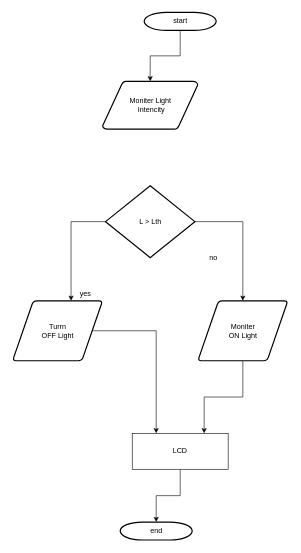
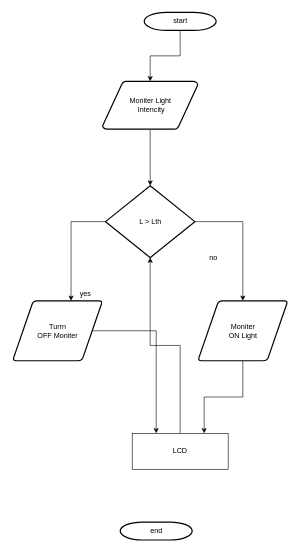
edge "Moniter Light Intencity" -> "L > Lth": added
node "Turrn OFF Light": label "Turrn OFF Light" -> "Turrn OFF Moniter"
edge "LCD" -> "end": now "LCD" -> "L > Lth"
